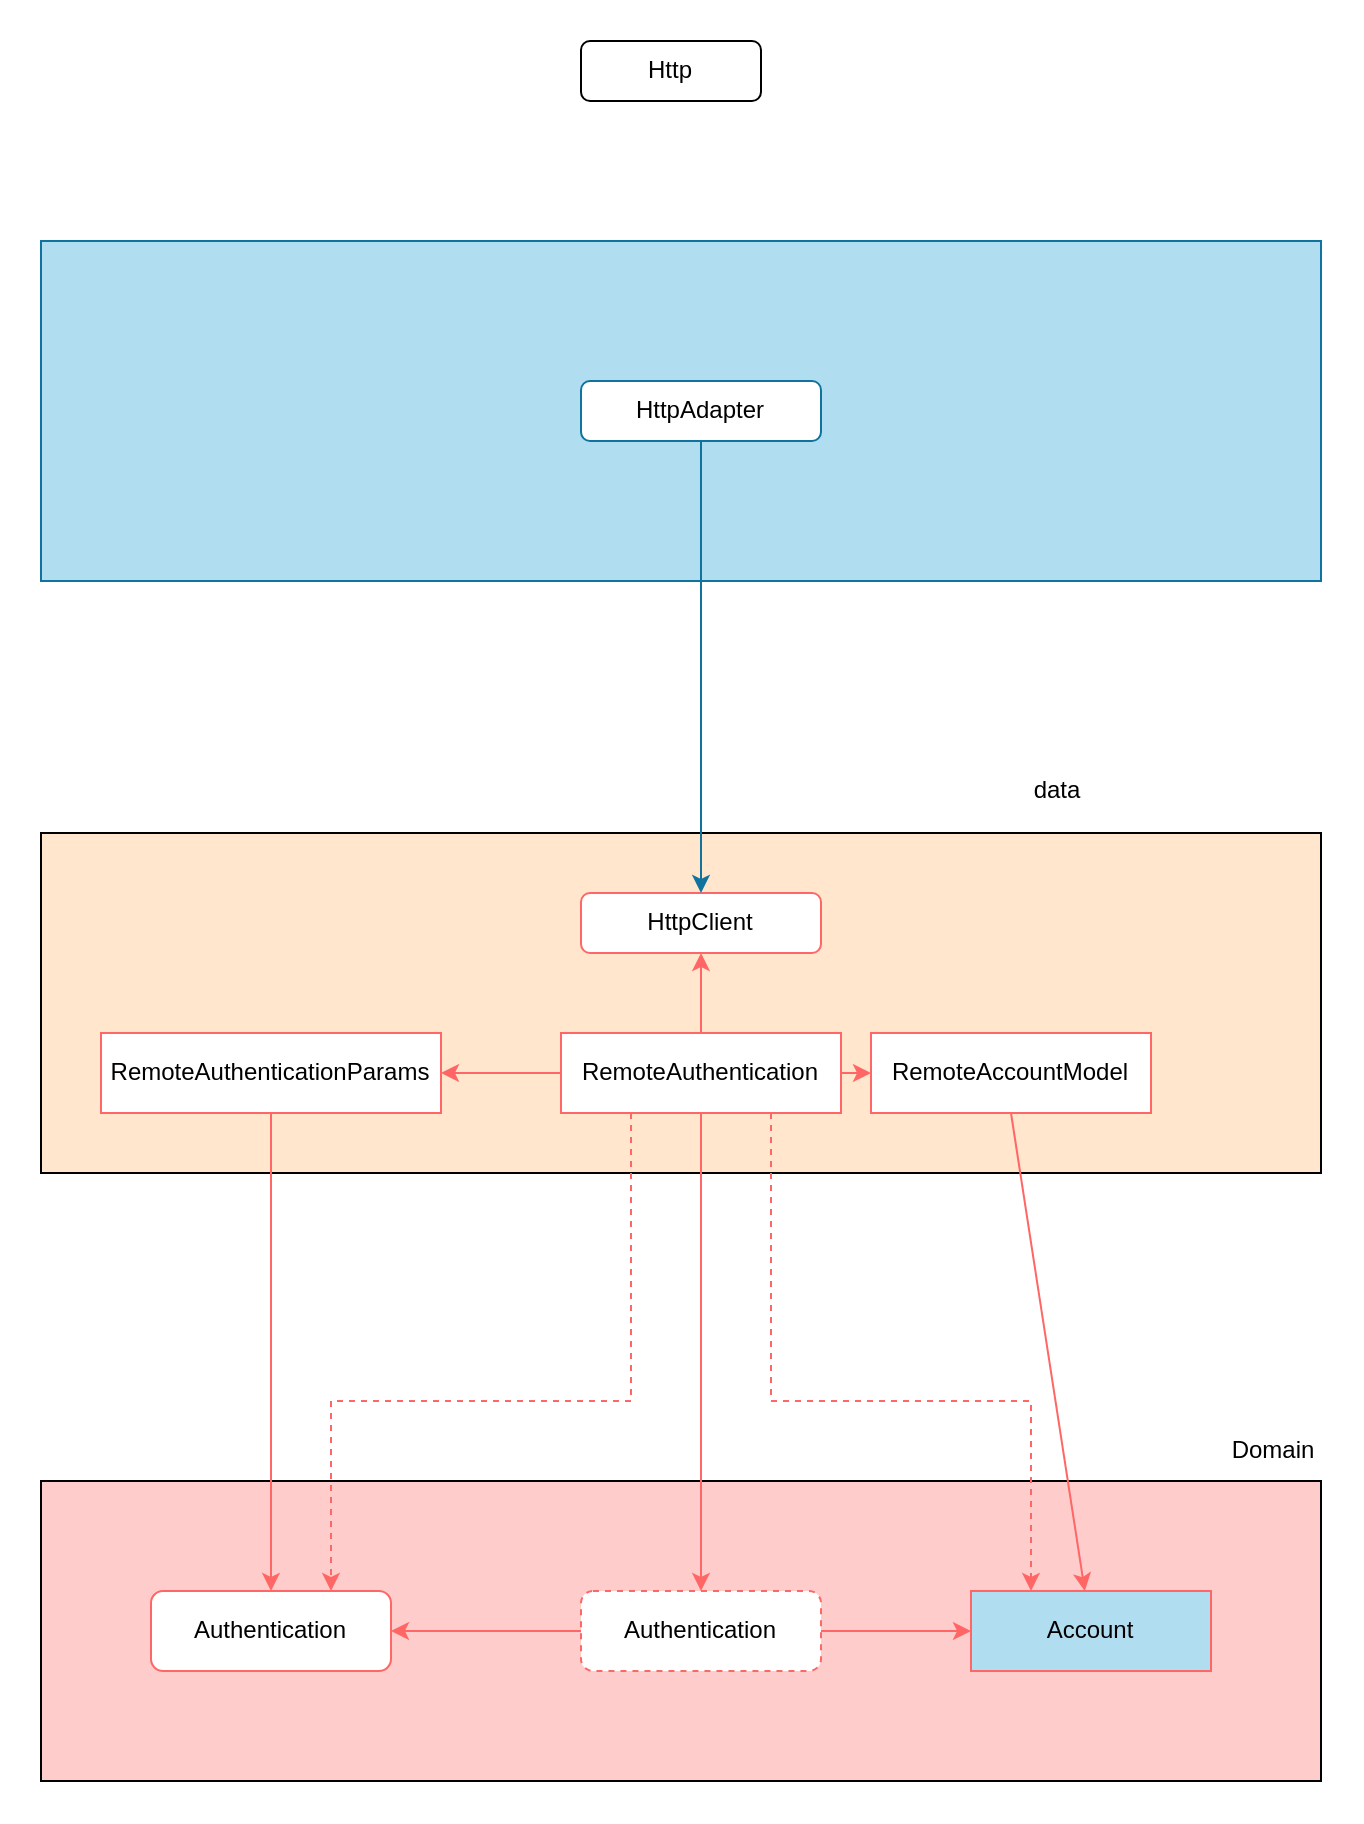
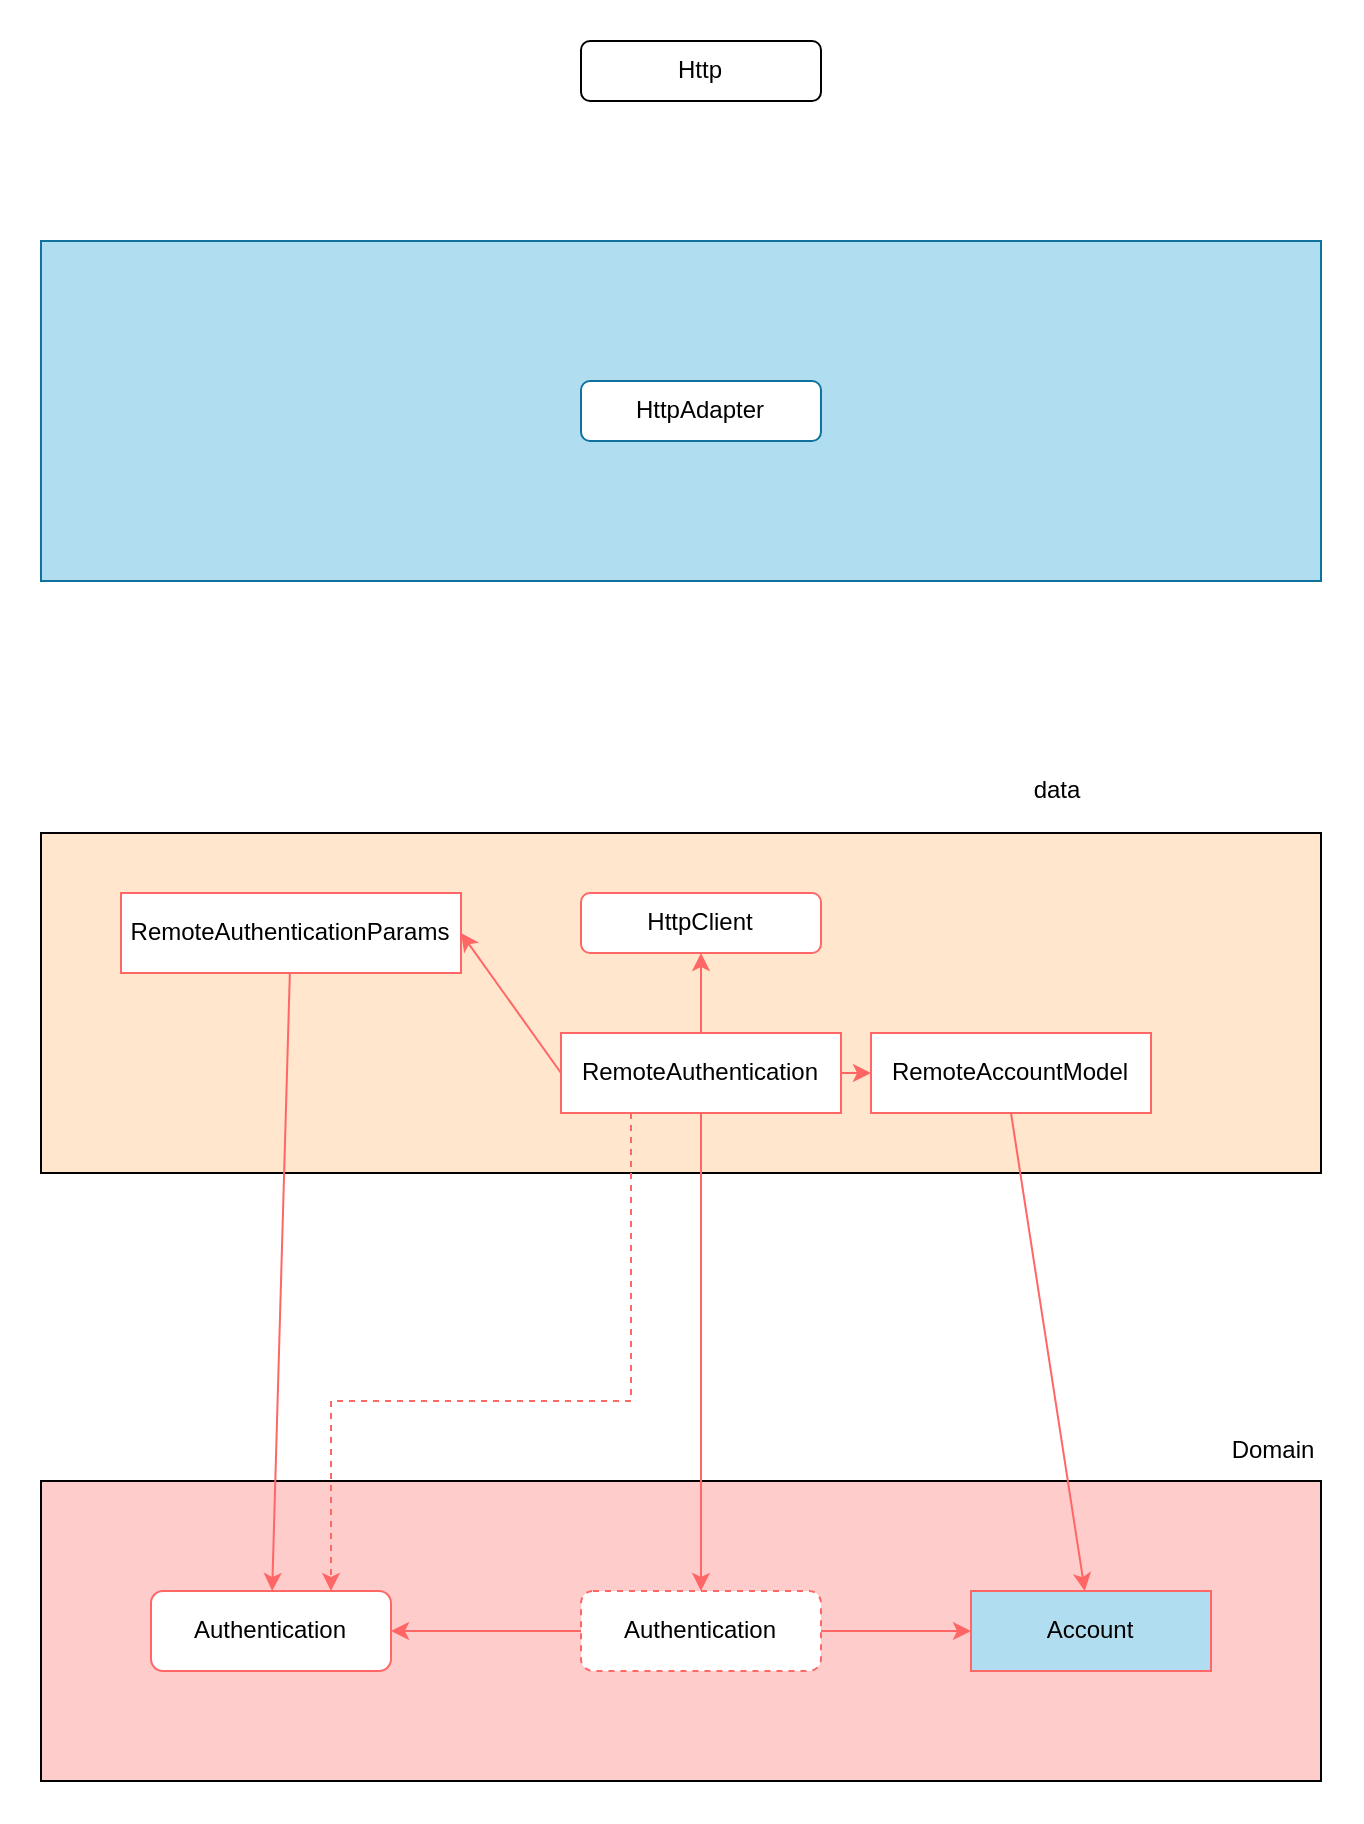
node "Http": size 180x60 -> 240x60
edge "HttpAdapter" -> "HttpClient": removed
node "RemoteAuthenticationParams": moved (271, 1073) -> (291, 933)
edge "RemoteAuthentication" -> "Account": removed
